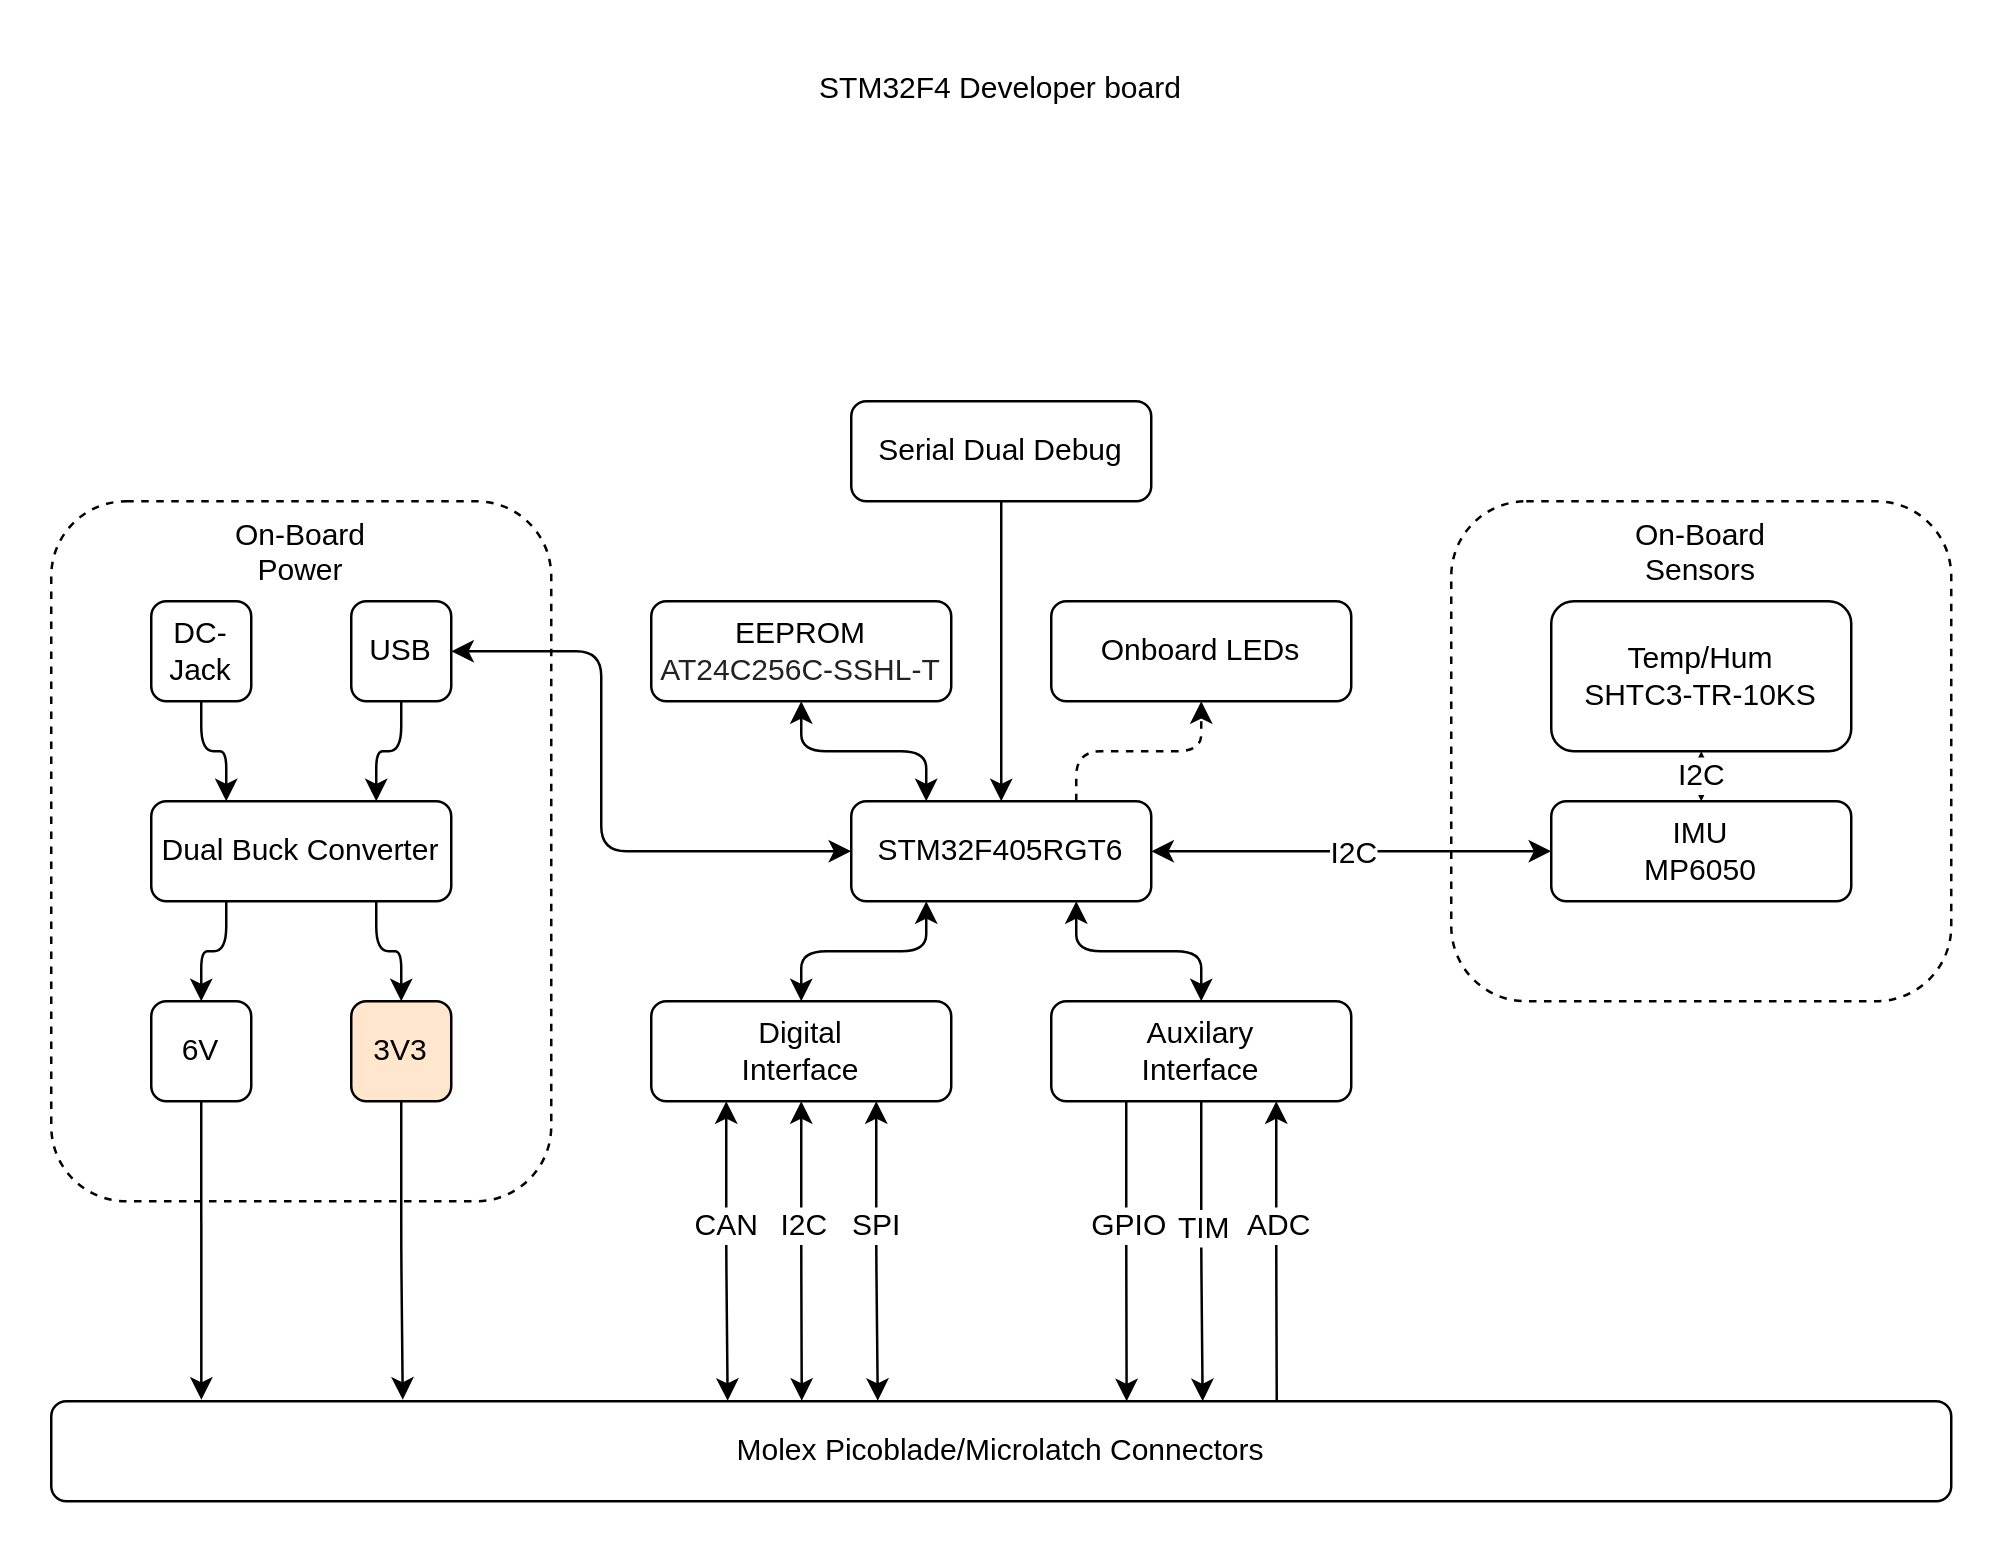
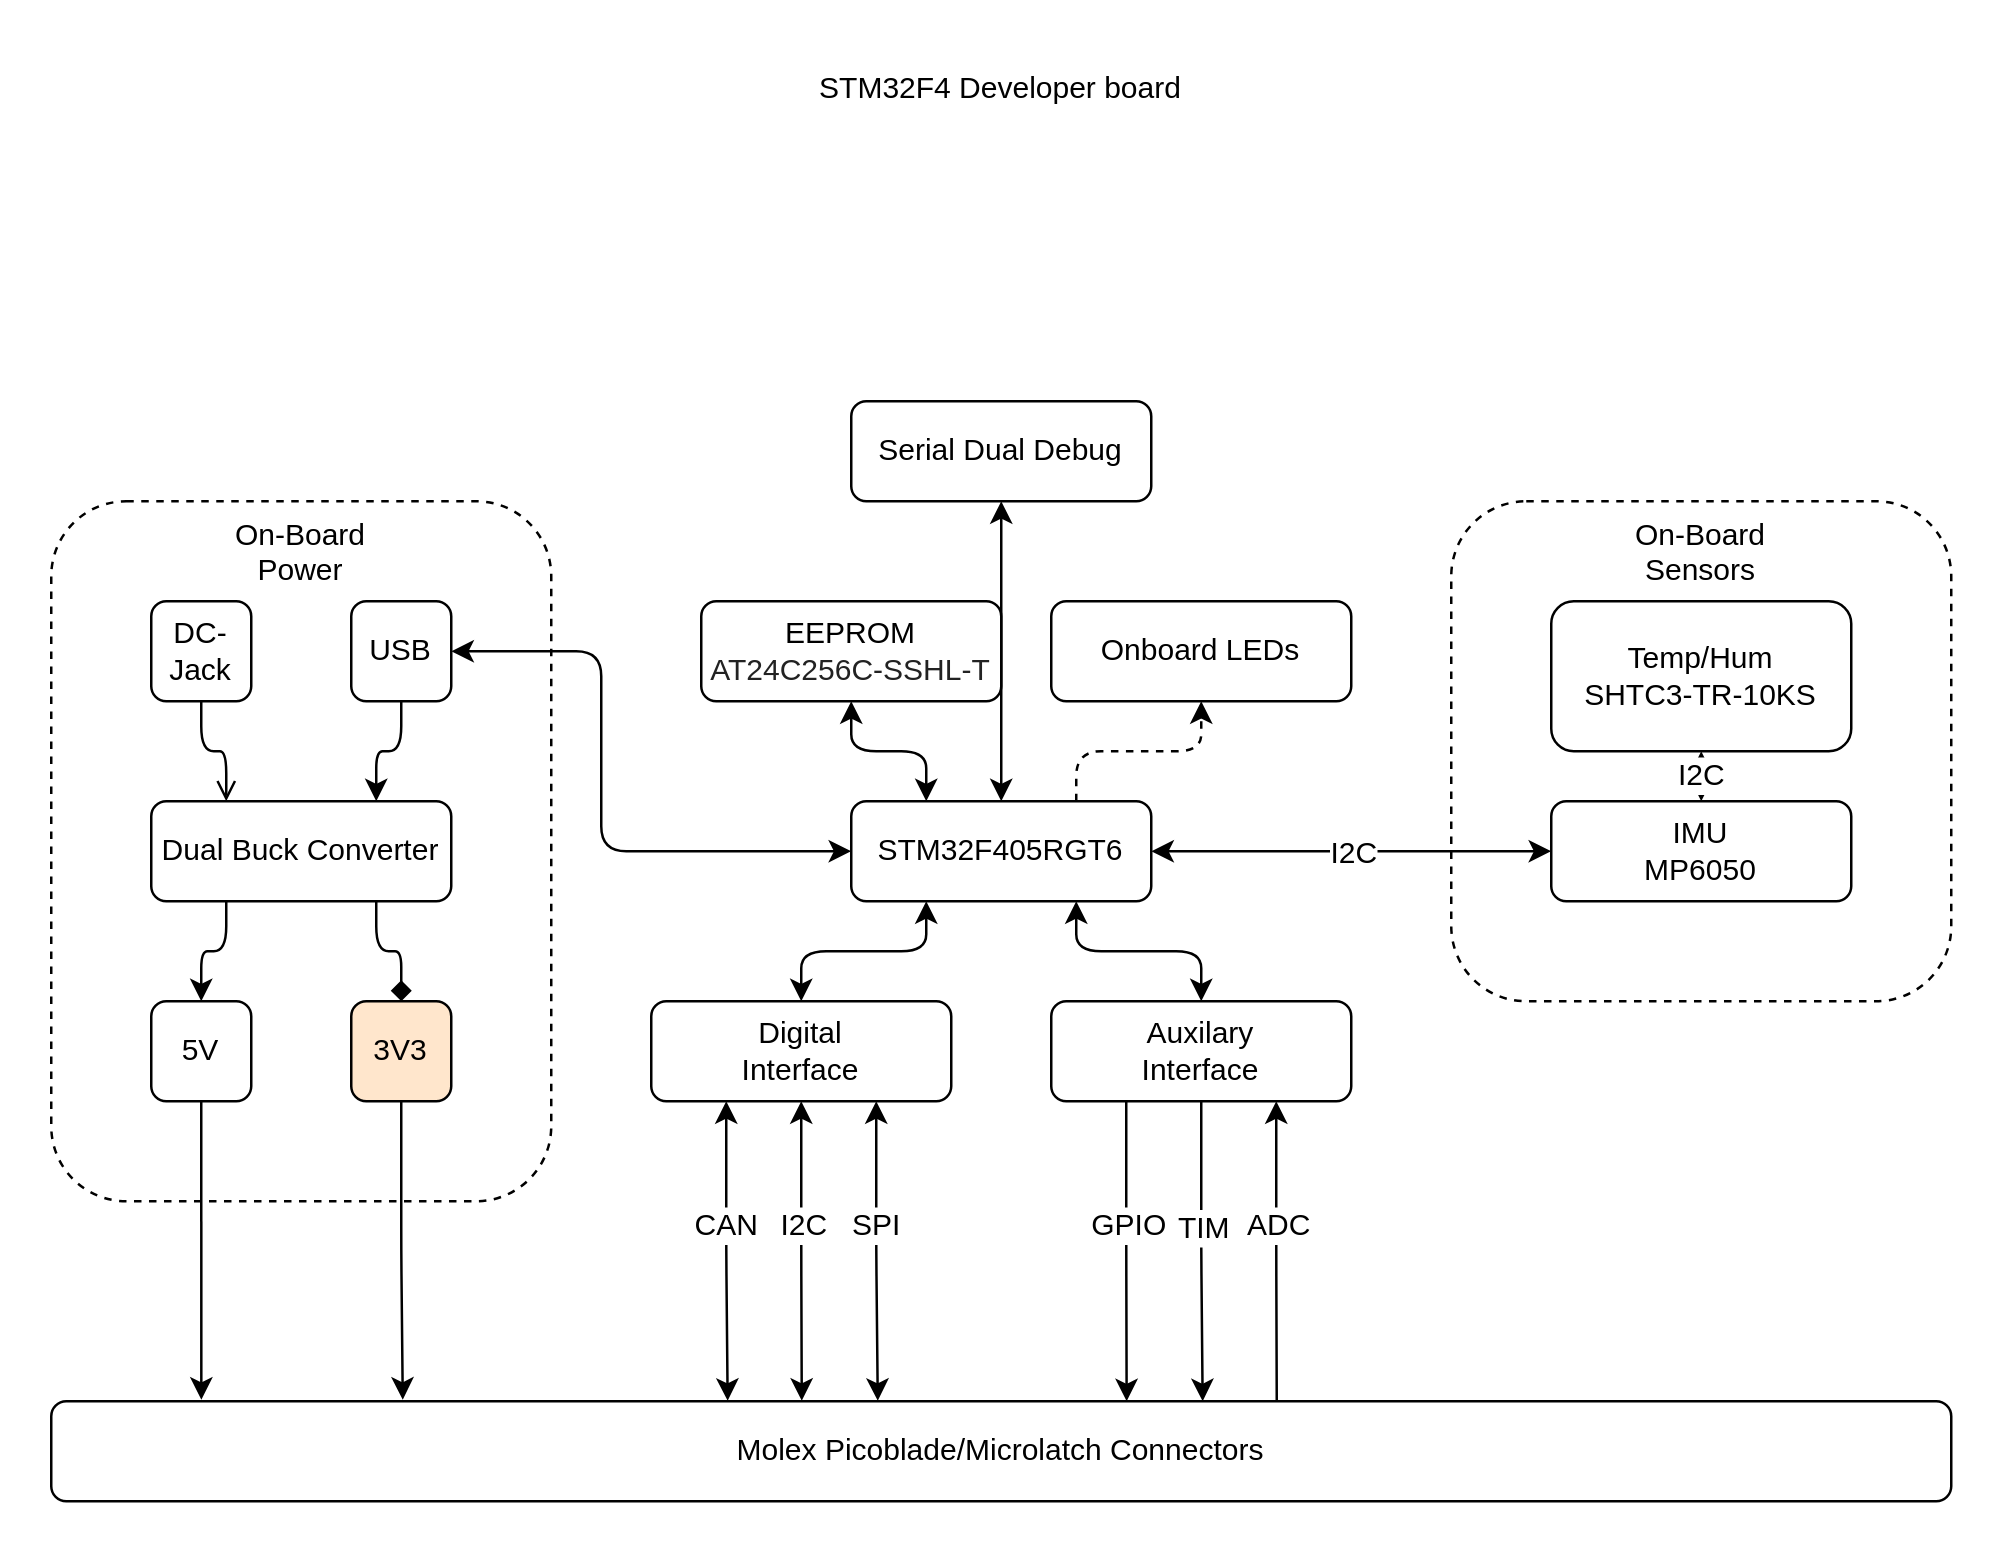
edge "Serial Dual Debug" -> "STM32F405RGT6": arrowhead none -> classic
node "EEPROM AT24C256C-SSHL-T": moved (801, 651) -> (851, 651)
edge "DC- Jack" -> "Dual Buck Converter": arrowhead classic -> open
edge "Dual Buck Converter" -> "3V3": arrowhead classic -> diamond
node "6V": label "6V" -> "5V"
